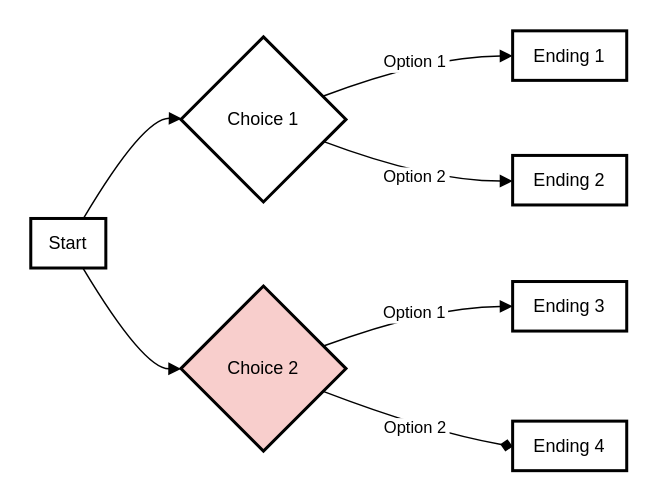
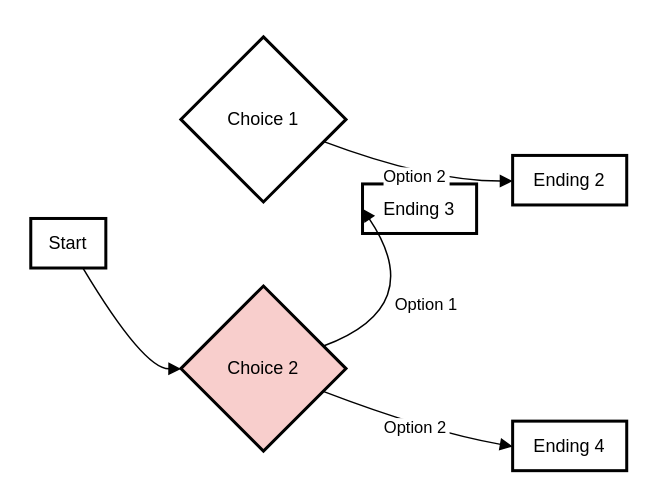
node "Ending 1": removed
edge "Choice 1" -> "Ending 1": removed, label "Option 1"
edge "Start" -> "Choice 1": removed
node "Ending 3": moved (569, 306) -> (419, 209)
edge "Choice 2" -> "Ending 4": arrowhead diamond -> block
